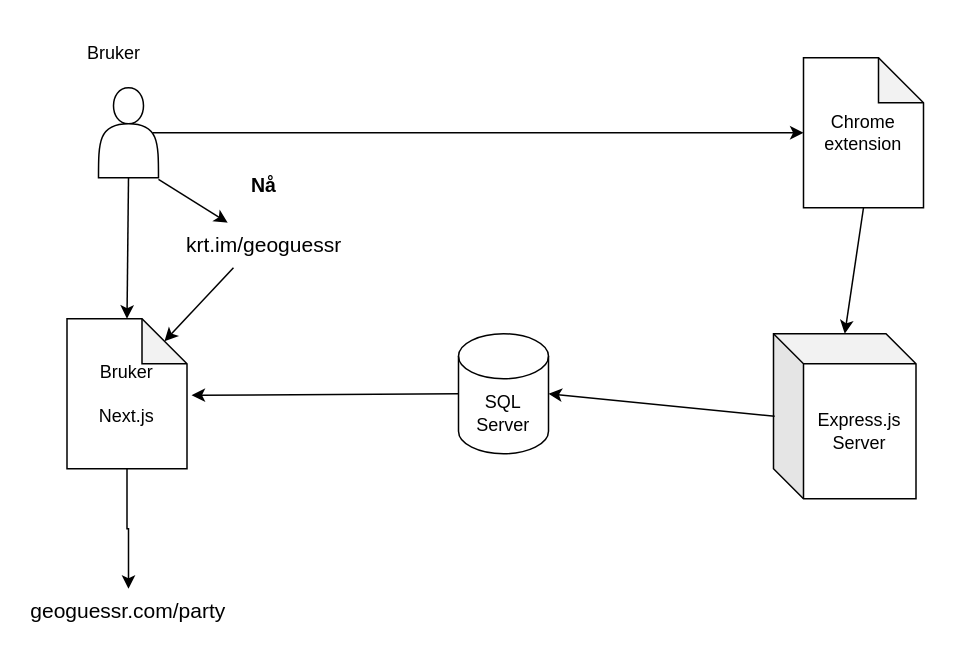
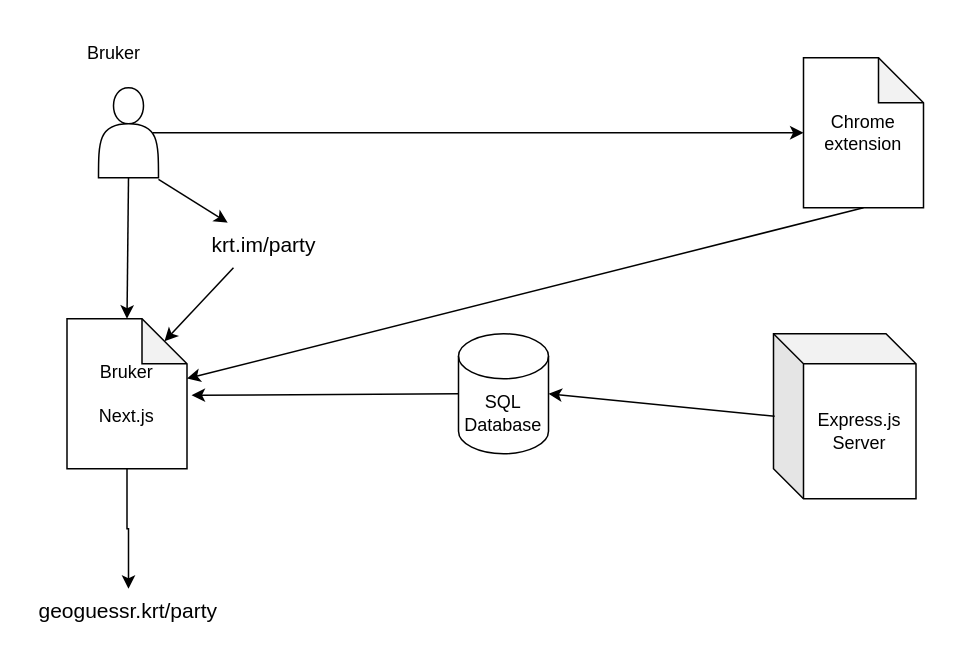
node "Nå": removed
node "krt.im/geoguessr": label "krt.im/geoguessr" -> "krt.im/party"
edge "Chrome extension" -> "Express.js Server": now "Chrome extension" -> "Bruker Next.js"
node "SQL Server": label "SQL Server" -> "SQL Database"
node "geoguessr.com/party": label "geoguessr.com/party" -> "geoguessr.krt/party"
